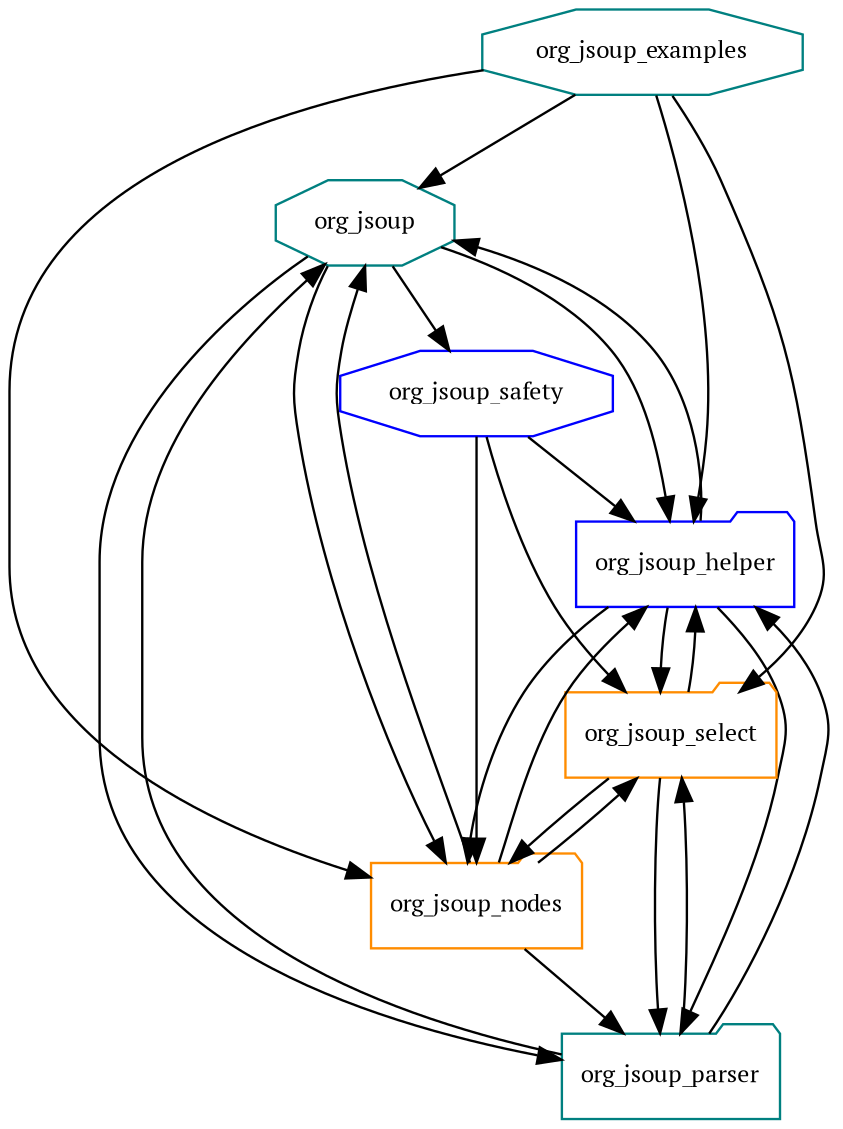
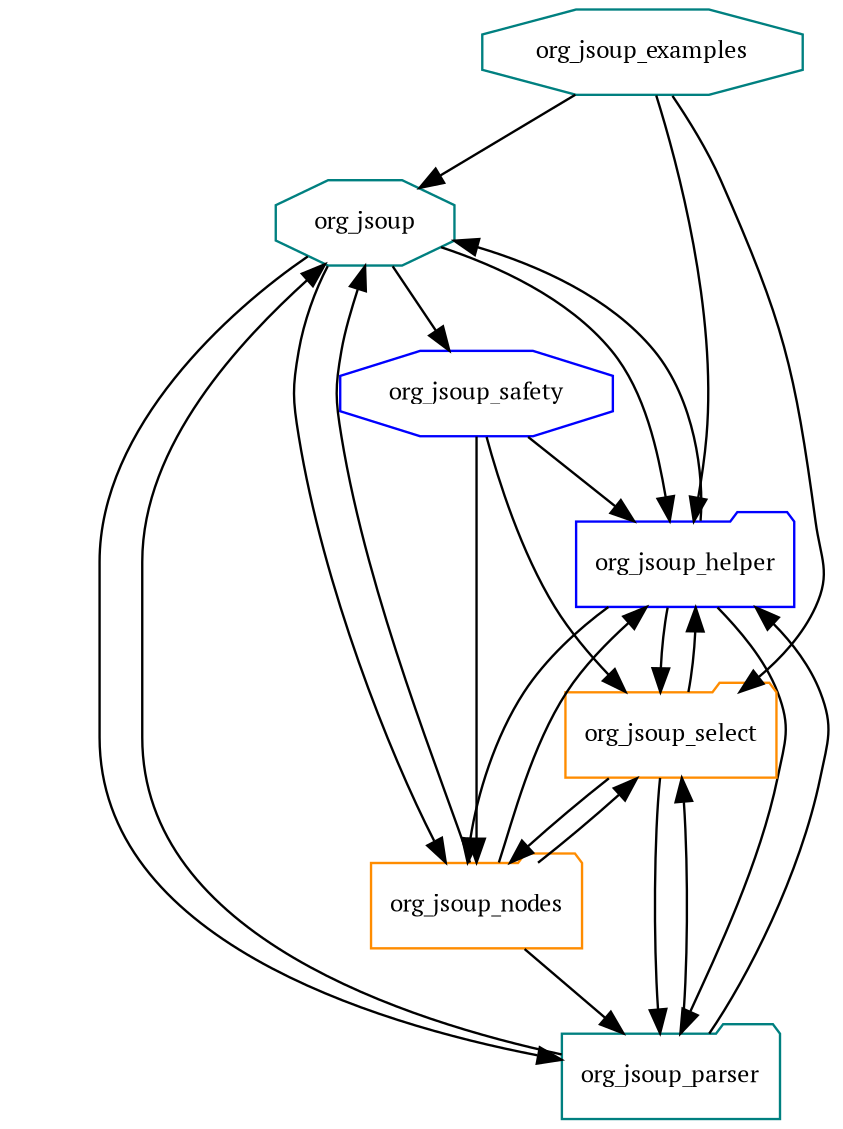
edge "org_jsoup_examples" -> "org_jsoup_nodes": removed
